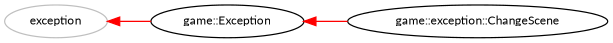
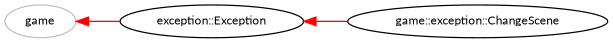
node "exception": label "exception" -> "game"
node "game::Exception": label "game::Exception" -> "exception::Exception"
